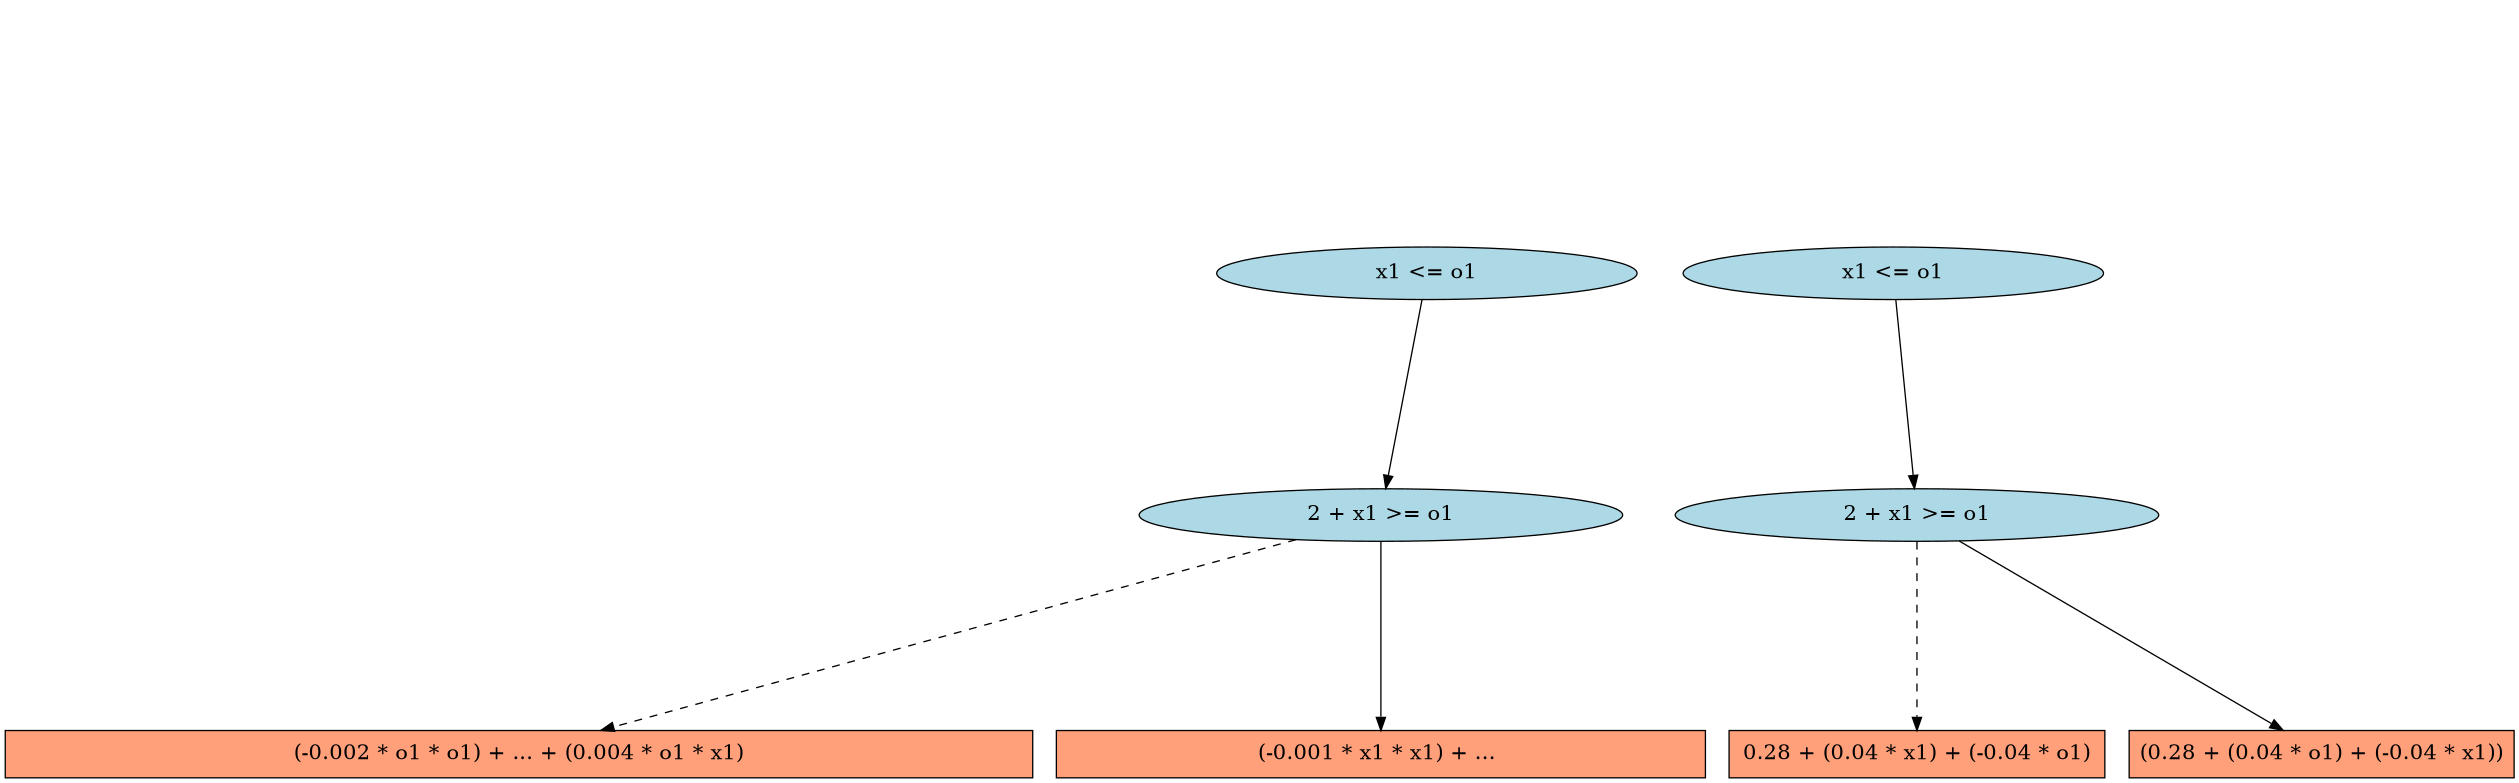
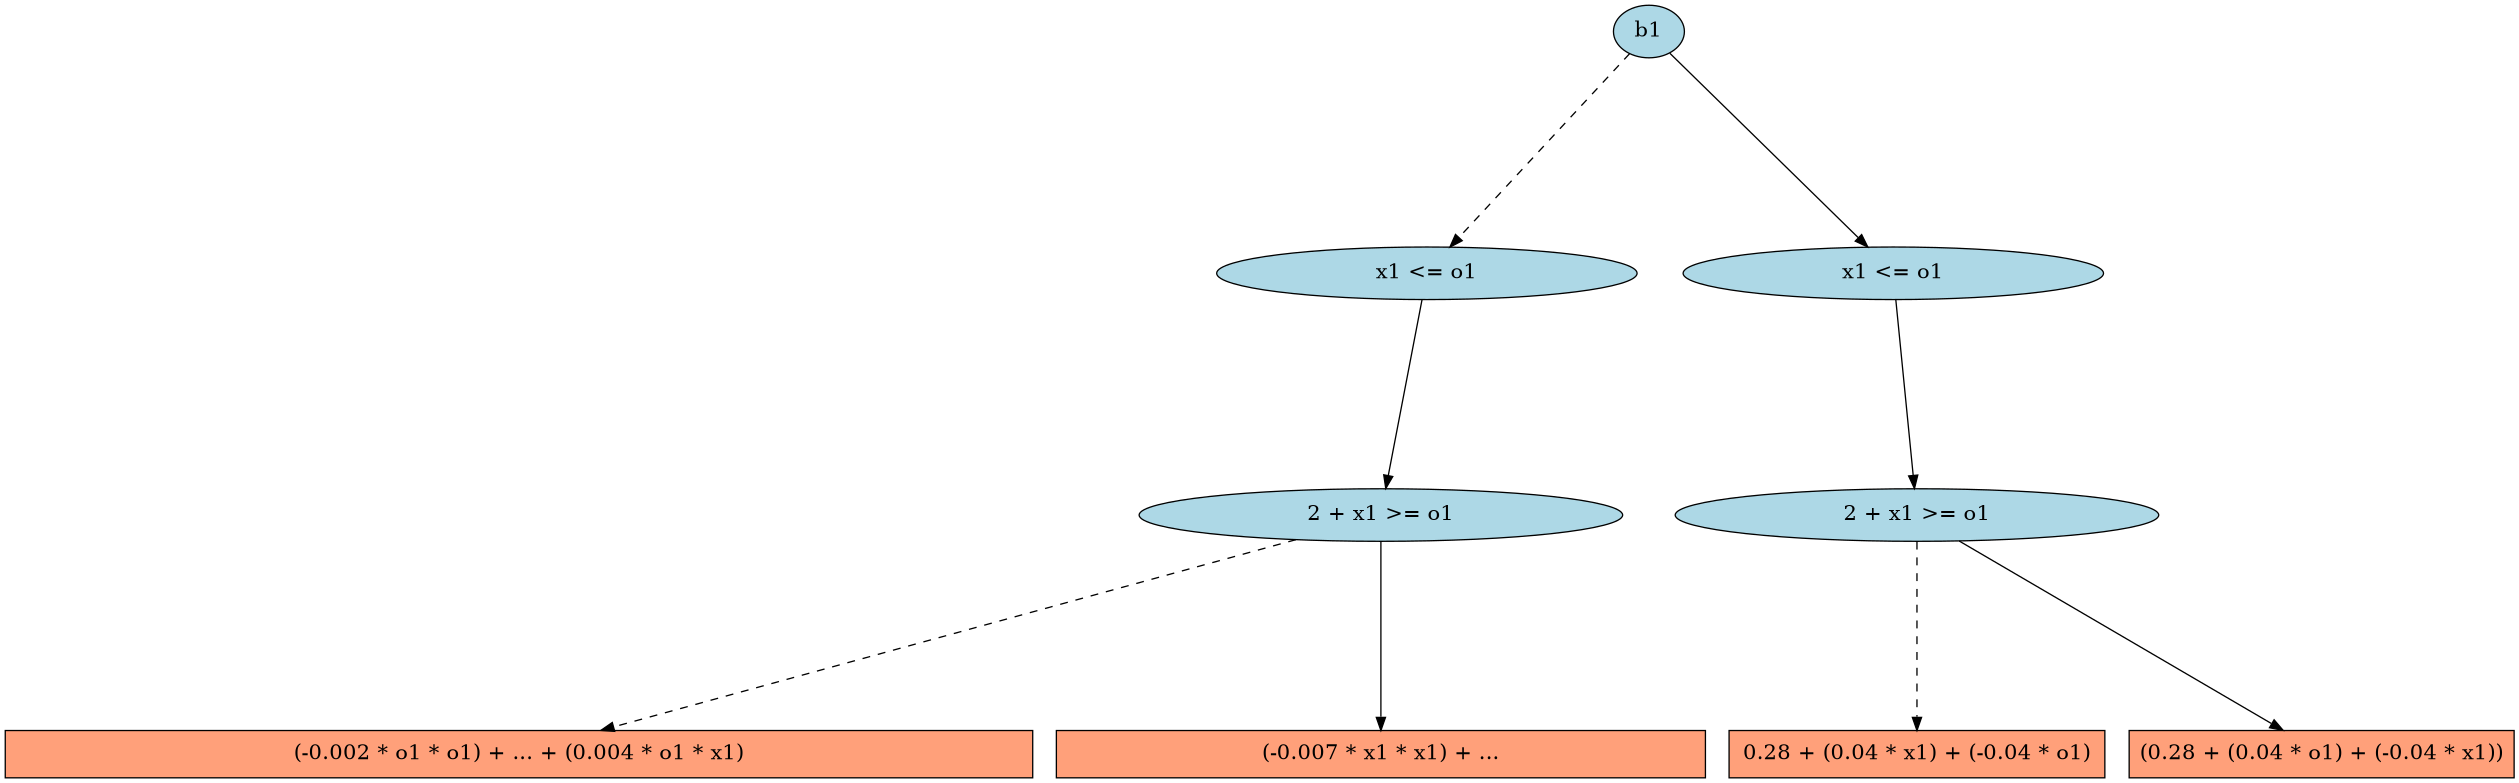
node "b1": added
node "(-0.001 * x1 * x1) + ...": label "(-0.001 * x1 * x1) + ..." -> "(-0.007 * x1 * x1) + ..."
